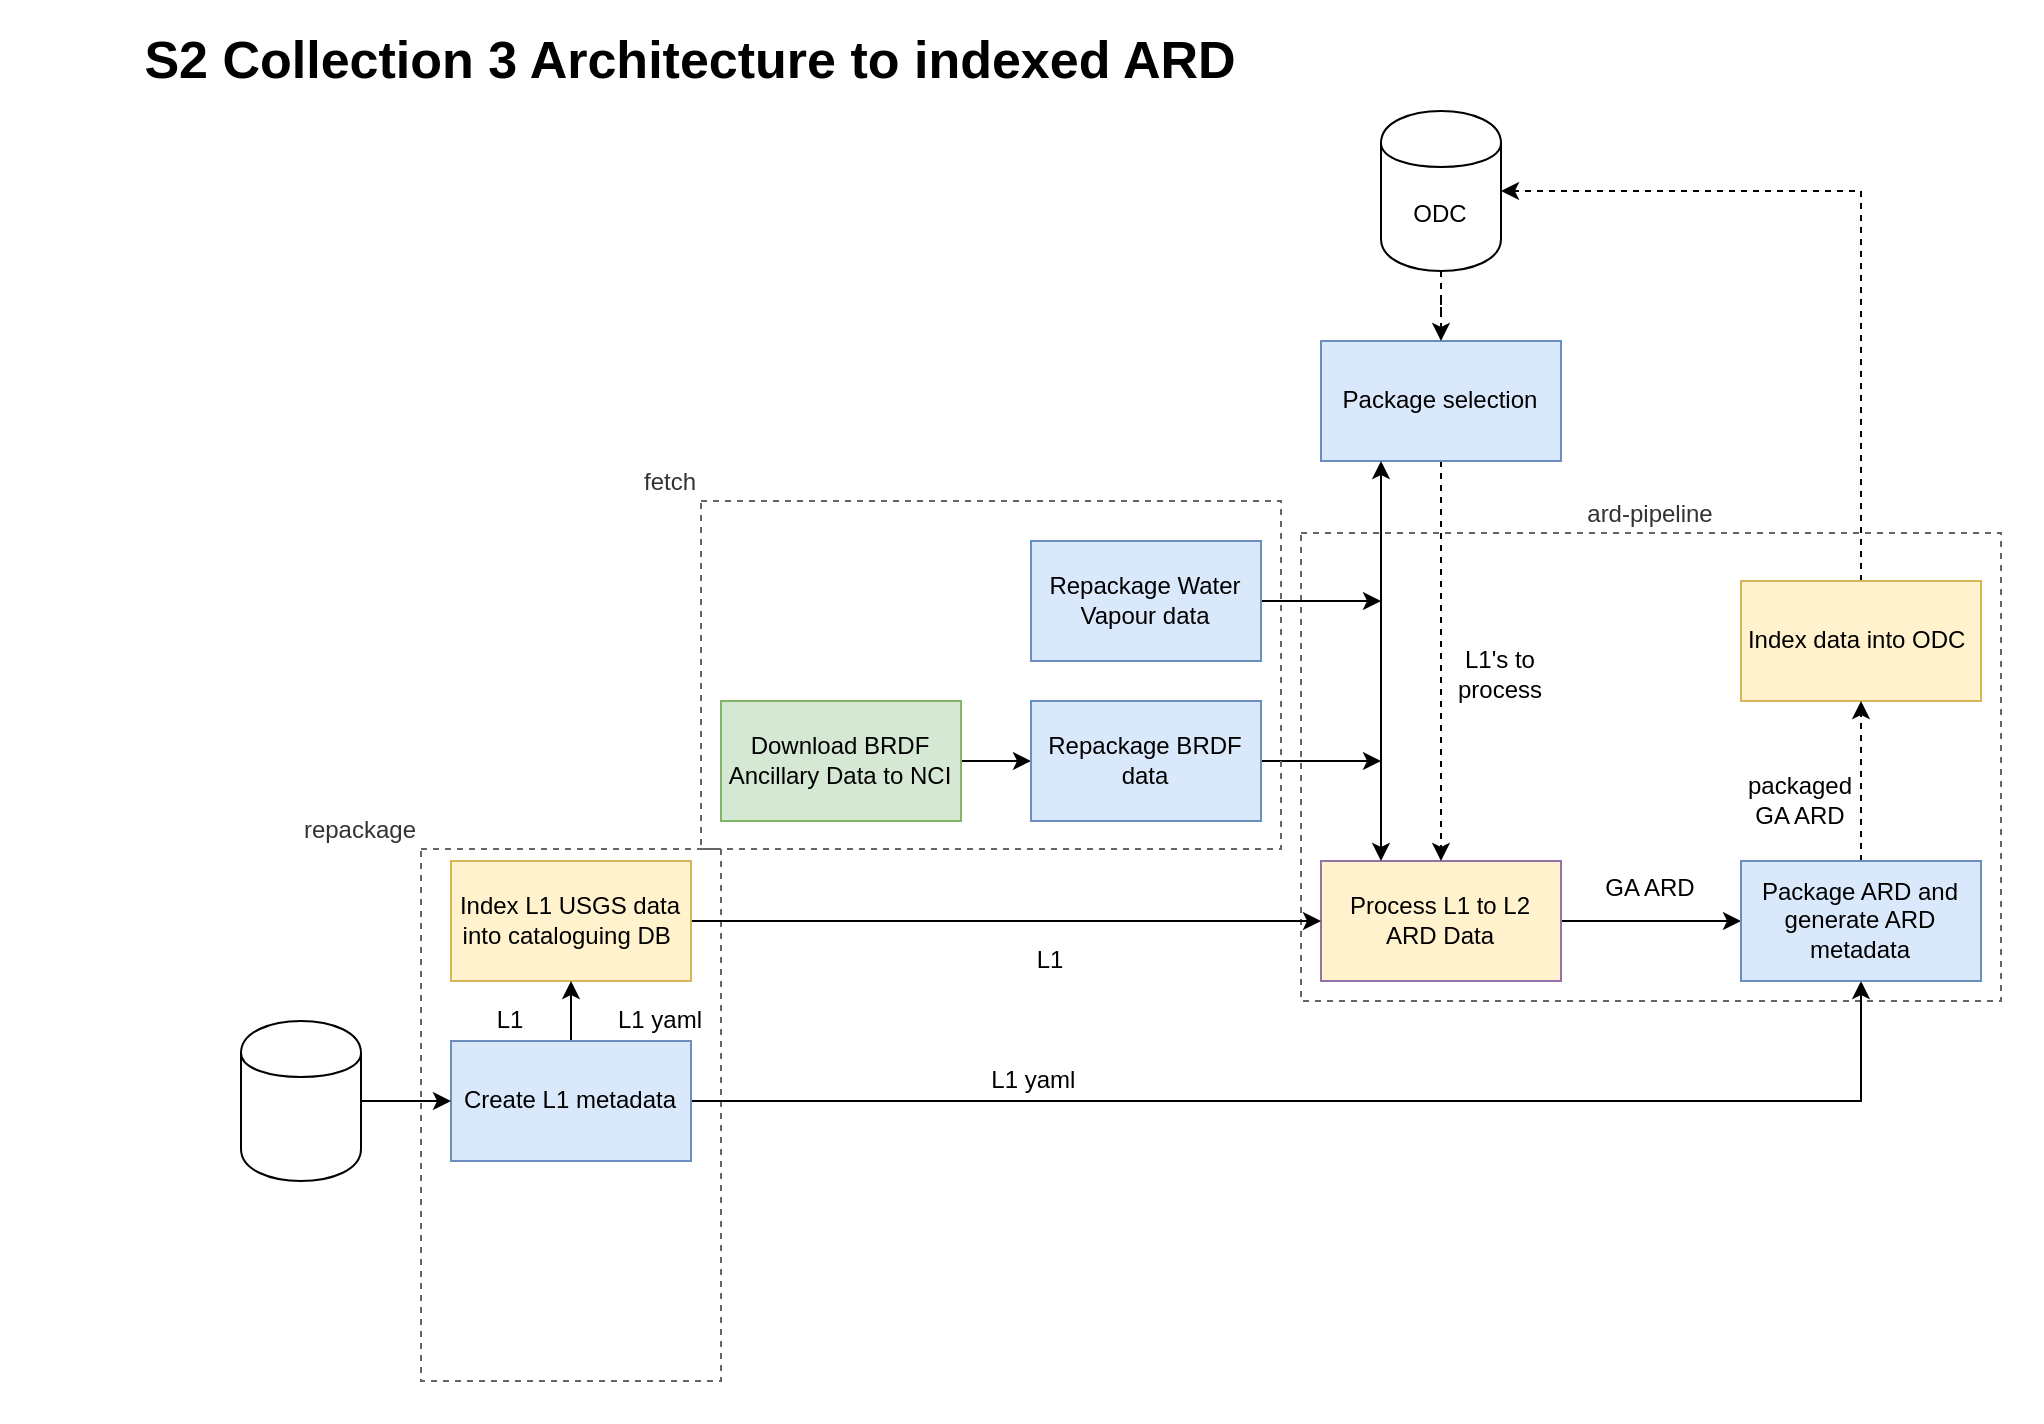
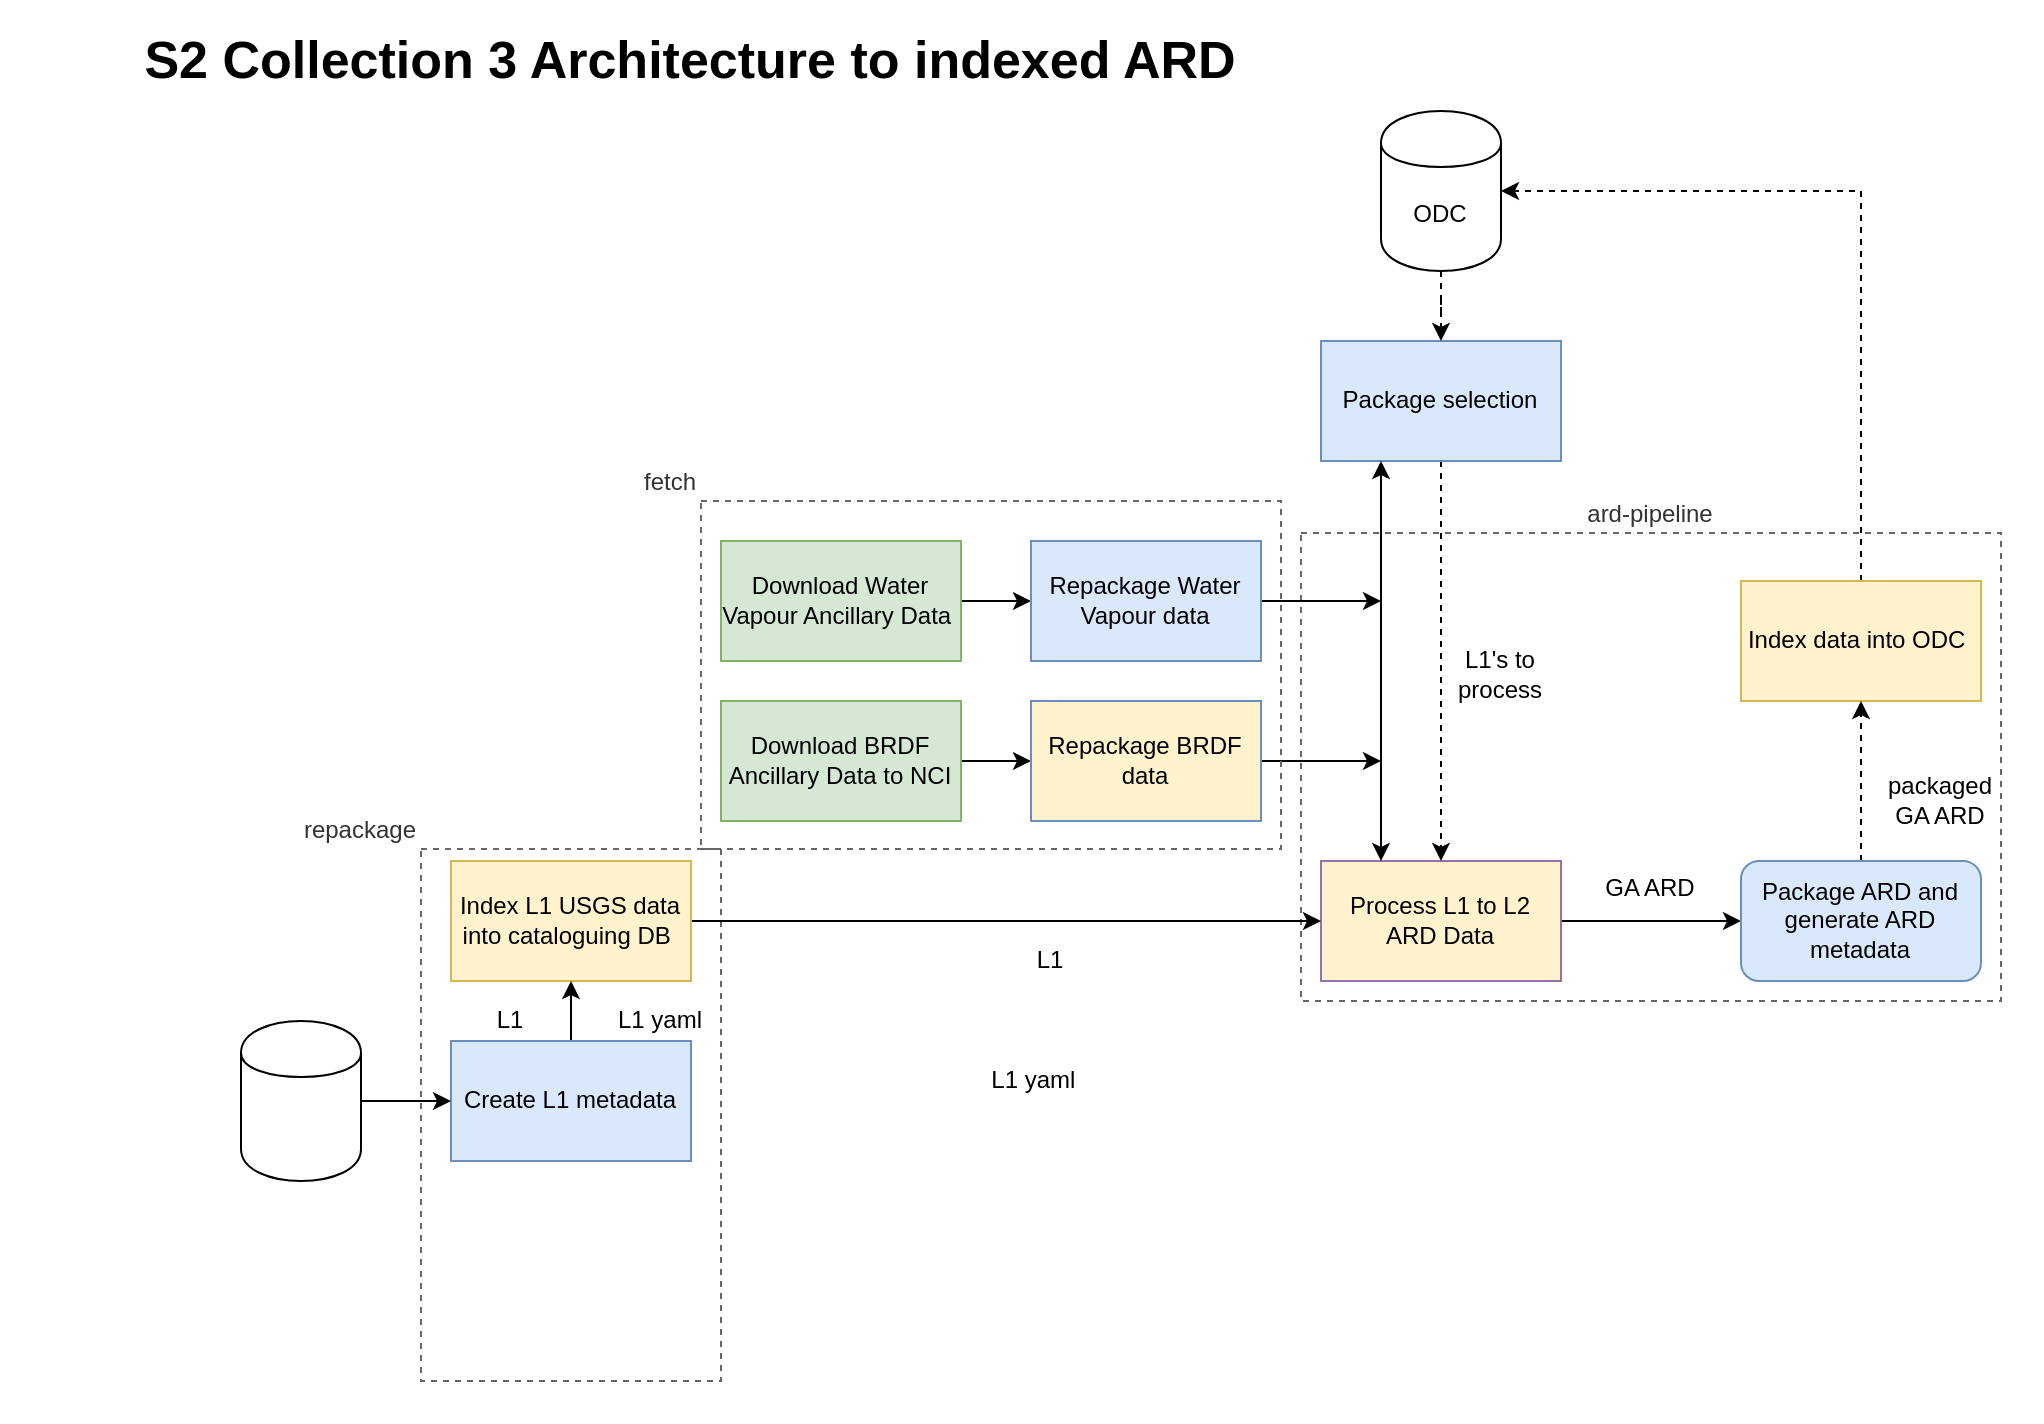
node "Download Water Vapour Ancillary Data": added
edge "Download Water Vapour Ancillary Data" -> "Repackage Water Vapour data": added
node "Repackage BRDF data": fillcolor #dae8fc -> #fff2cc
node "packaged GA ARD": moved (1801, 801) -> (1941, 801)
node "Package ARD and generate ARD metadata": shape rectangle -> rounded rectangle
edge "Create L1 metadata" -> "Package ARD and generate ARD metadata": removed
